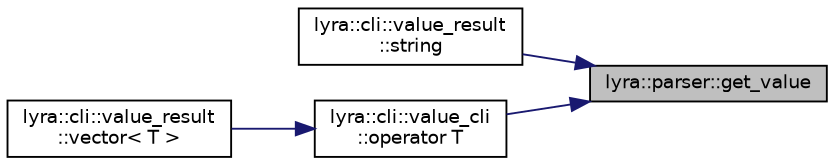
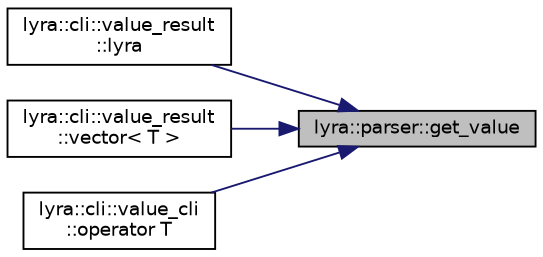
node "lyra::cli::value_result ::string": label "lyra::cli::value_result ::string" -> "lyra::cli::value_result ::lyra"
edge "lyra::cli::value_result ::vector< T >" -> "lyra::cli::value_cli ::operator T": now "lyra::cli::value_result ::vector< T >" -> "lyra::parser::get_value"
